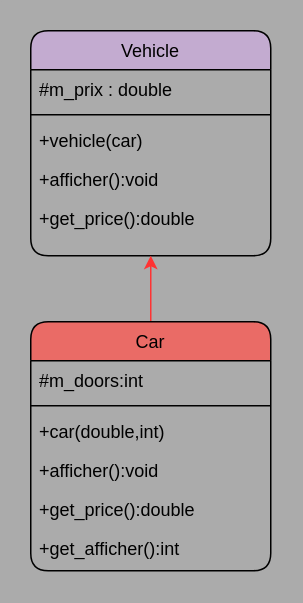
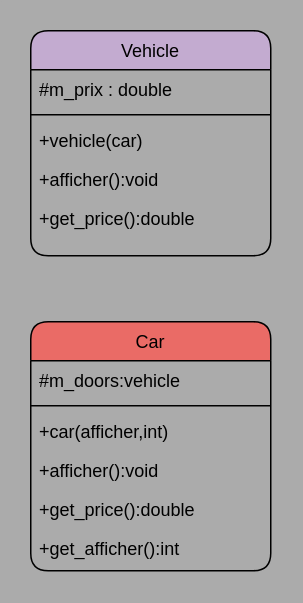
edge "Car" -> "Vehicle": removed
node "#m_doors:int": label "#m_doors:int" -> "#m_doors:vehicle"
node "+car(double,int)": label "+car(double,int)" -> "+car(afficher,int)"
